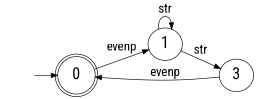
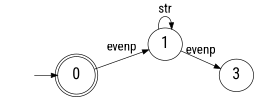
edge "1" -> "3": label "str" -> "evenp"
edge "3" -> "0": removed, label "evenp"
